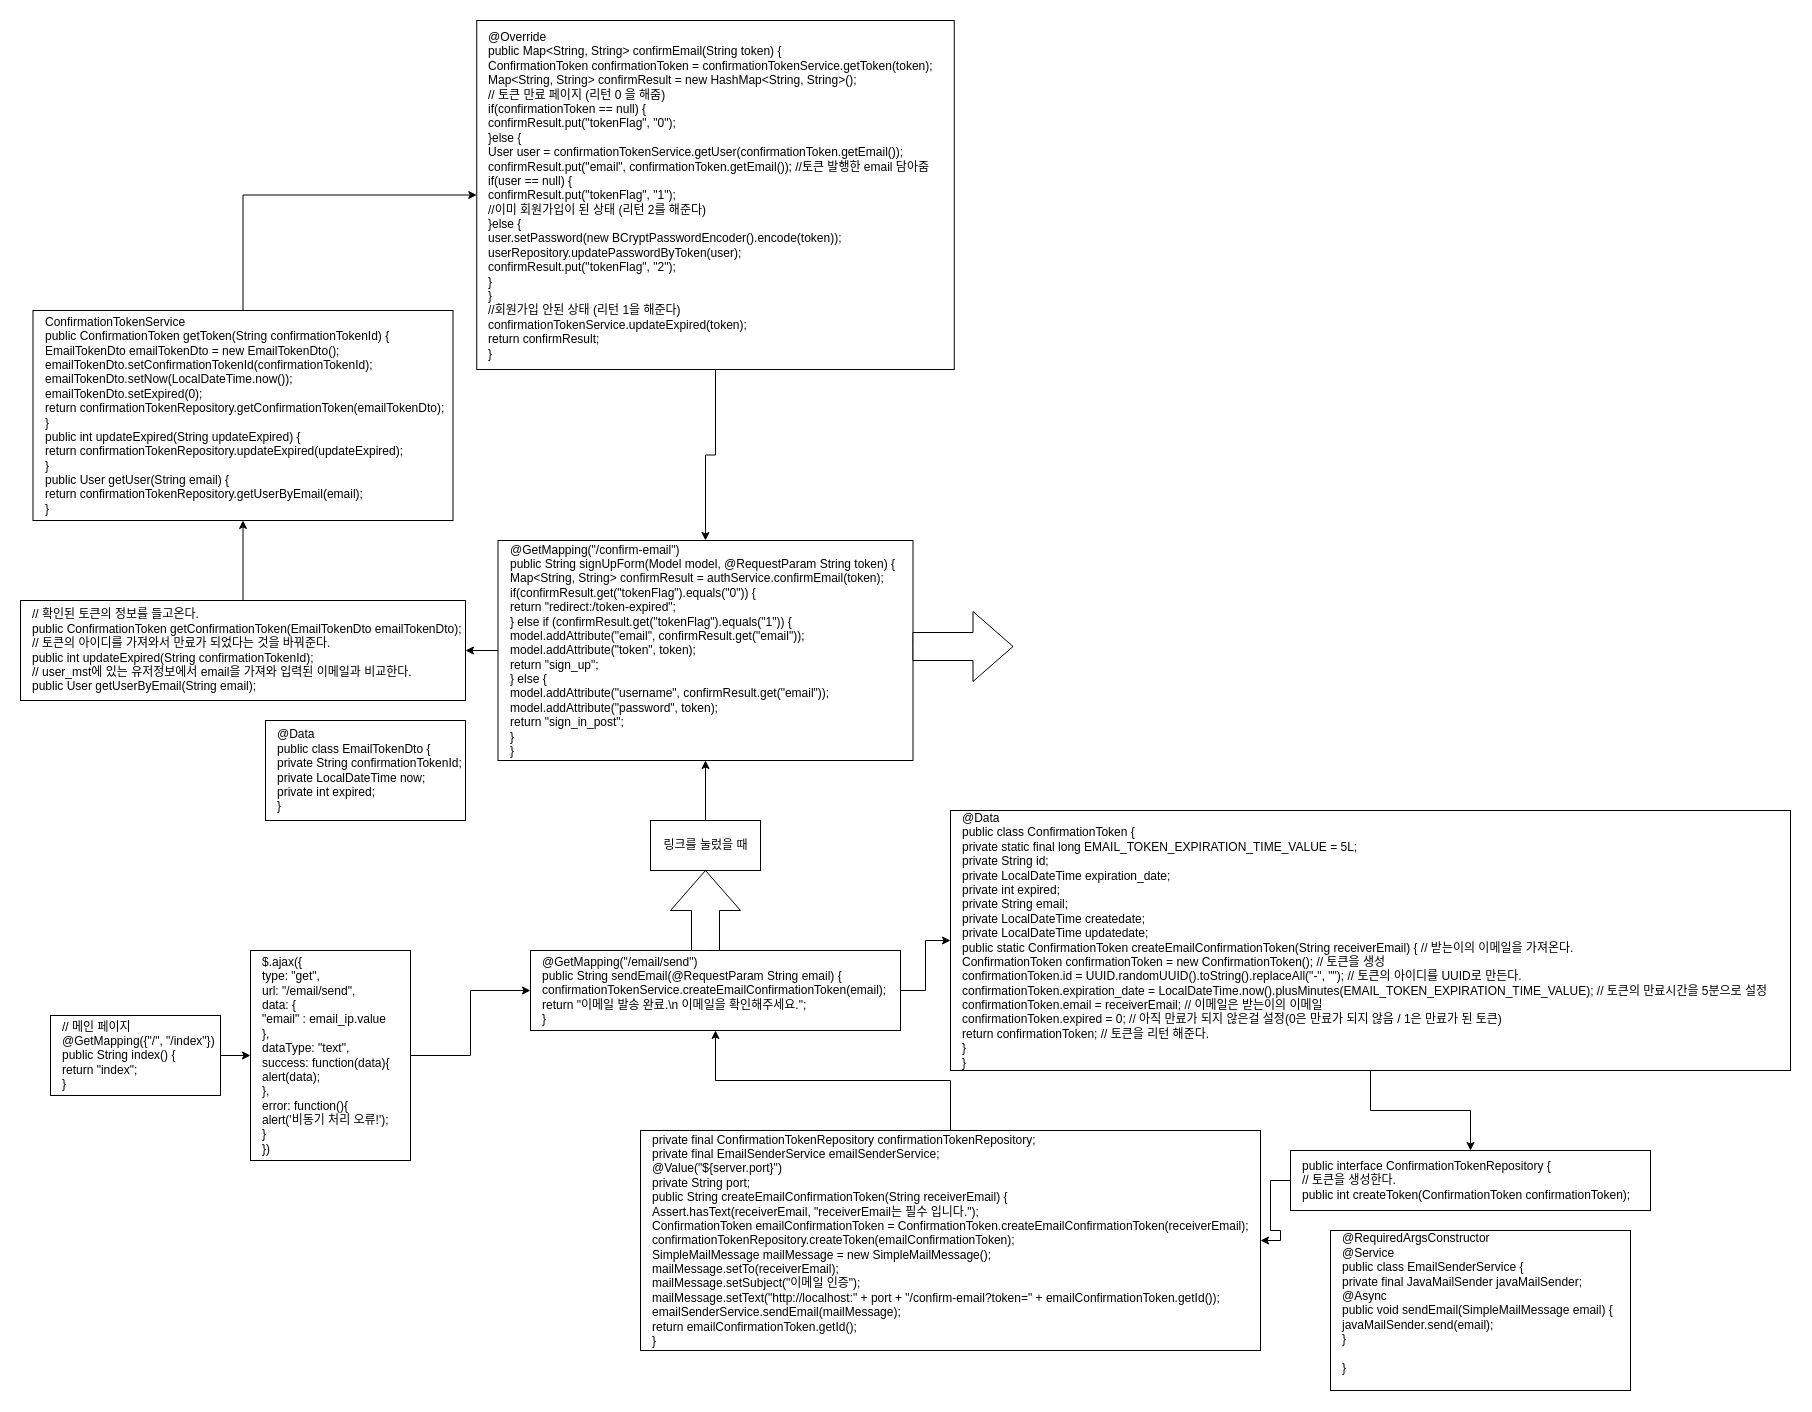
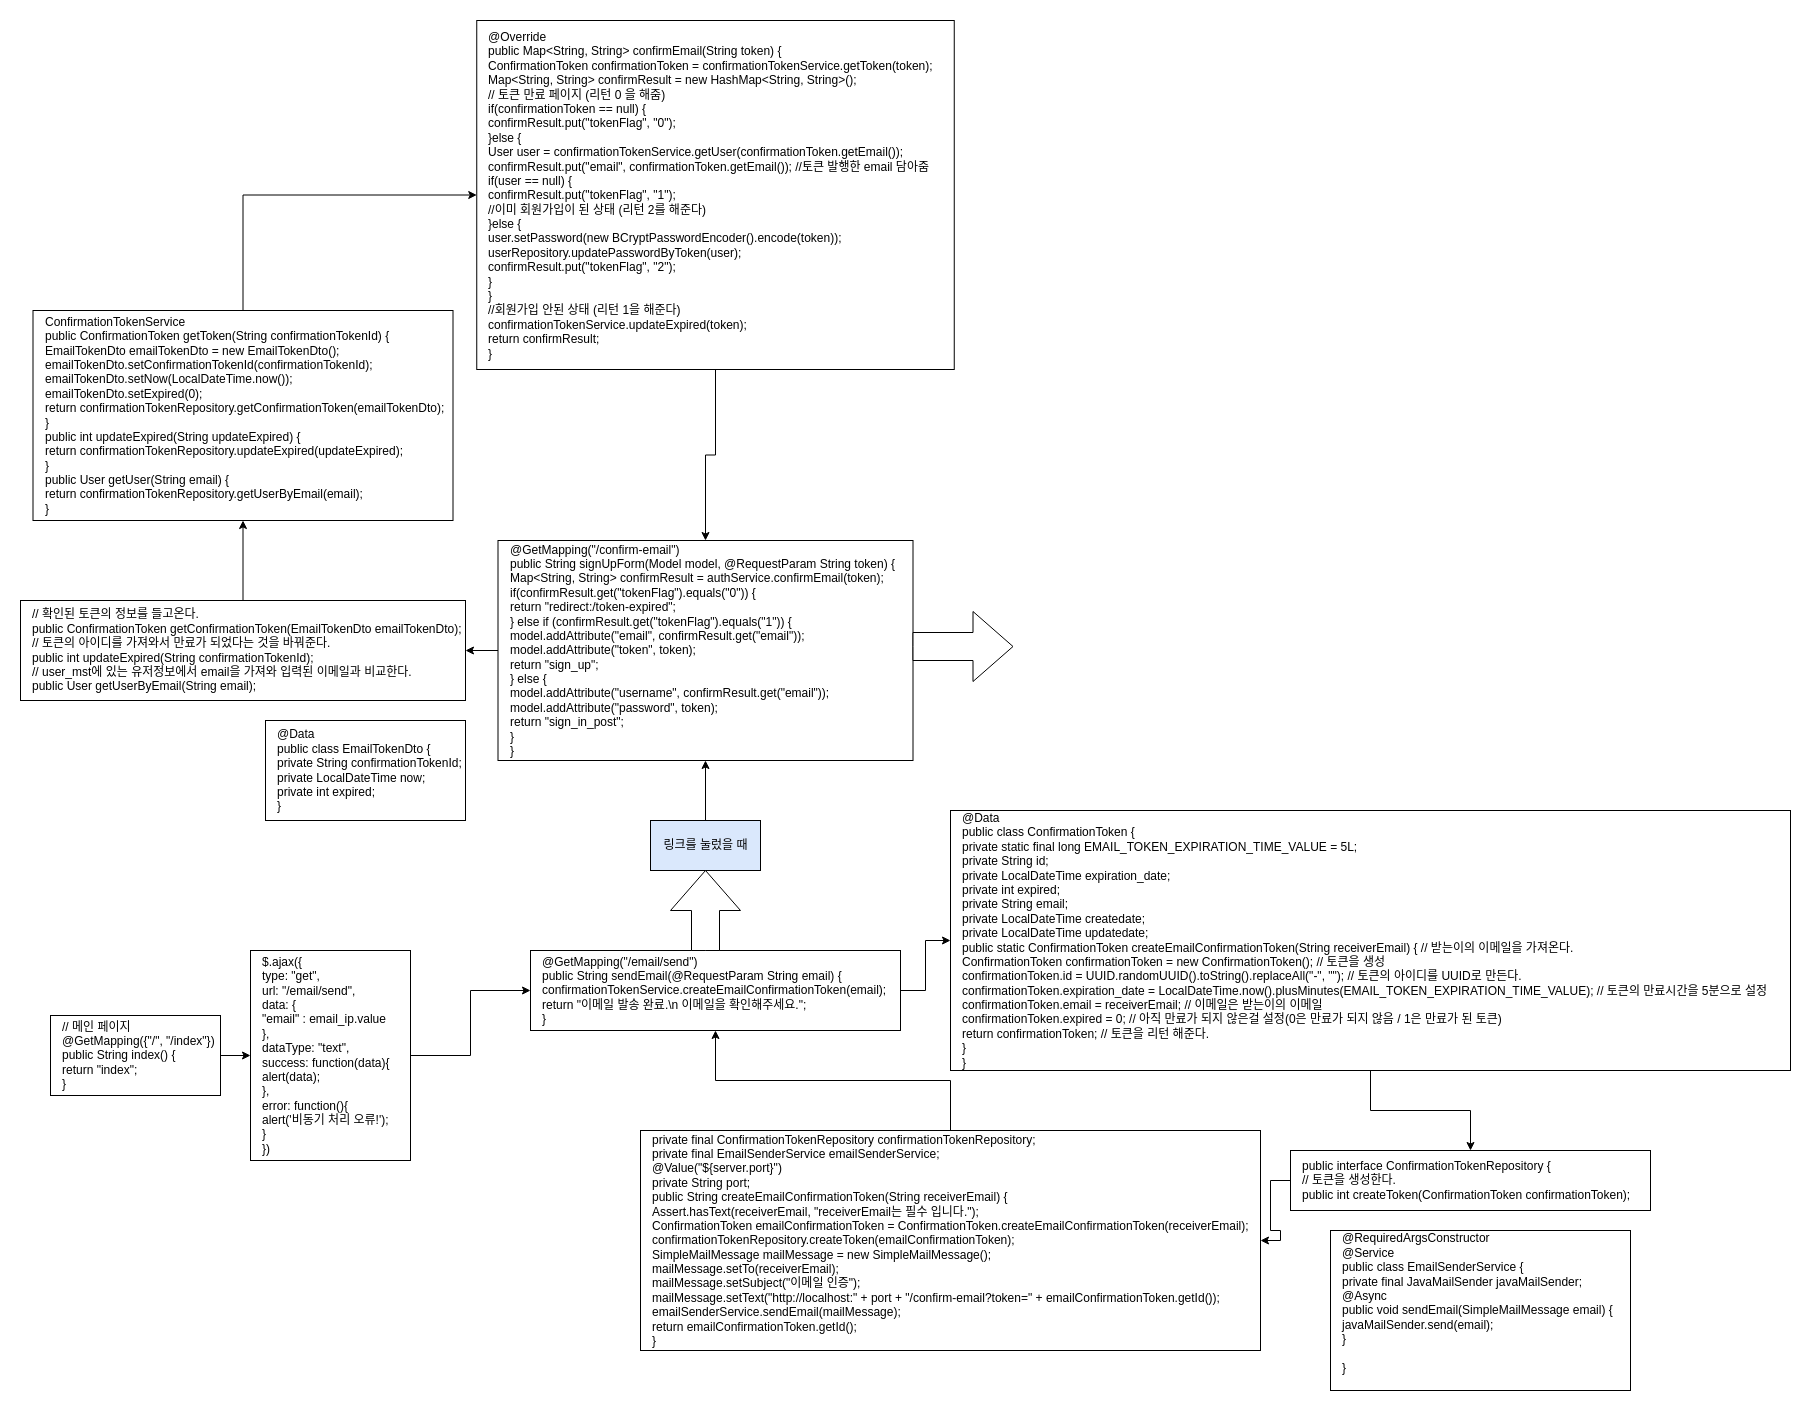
node "링크를 눌렀을 때": fillcolor #ffffff -> #dae8fc
